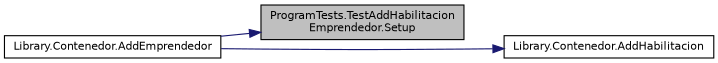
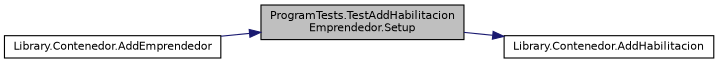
edge "Library.Contenedor.AddEmprendedor" -> "Library.Contenedor.AddHabilitacion": now "ProgramTests.TestAddHabilitacion Emprendedor.Setup" -> "Library.Contenedor.AddHabilitacion"
